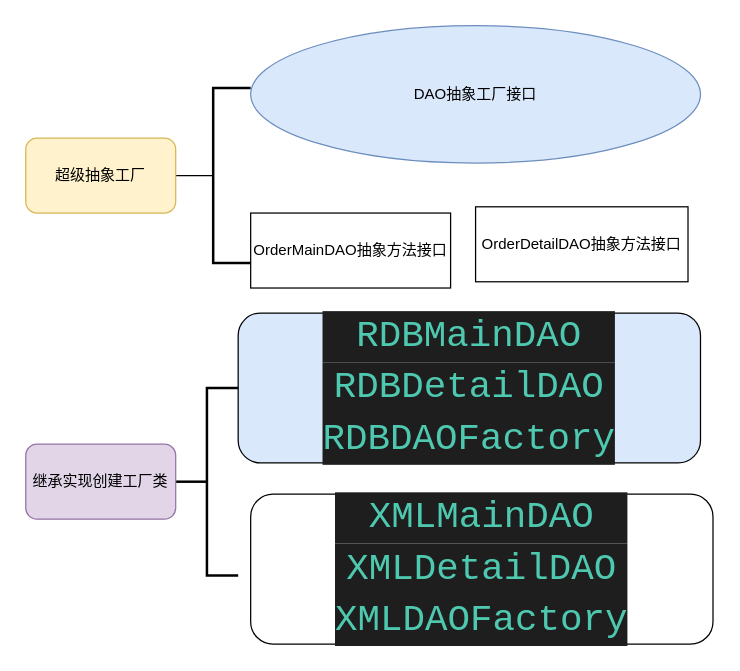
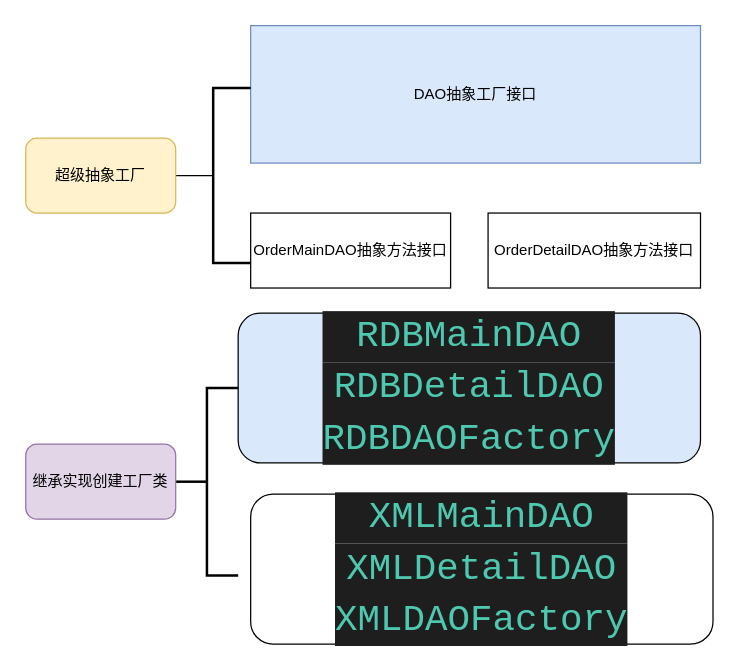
node "DAO抽象工厂接口": shape ellipse -> rectangle
node "OrderDetailDAO抽象方法接口": moved (582, 244) -> (594, 251)
